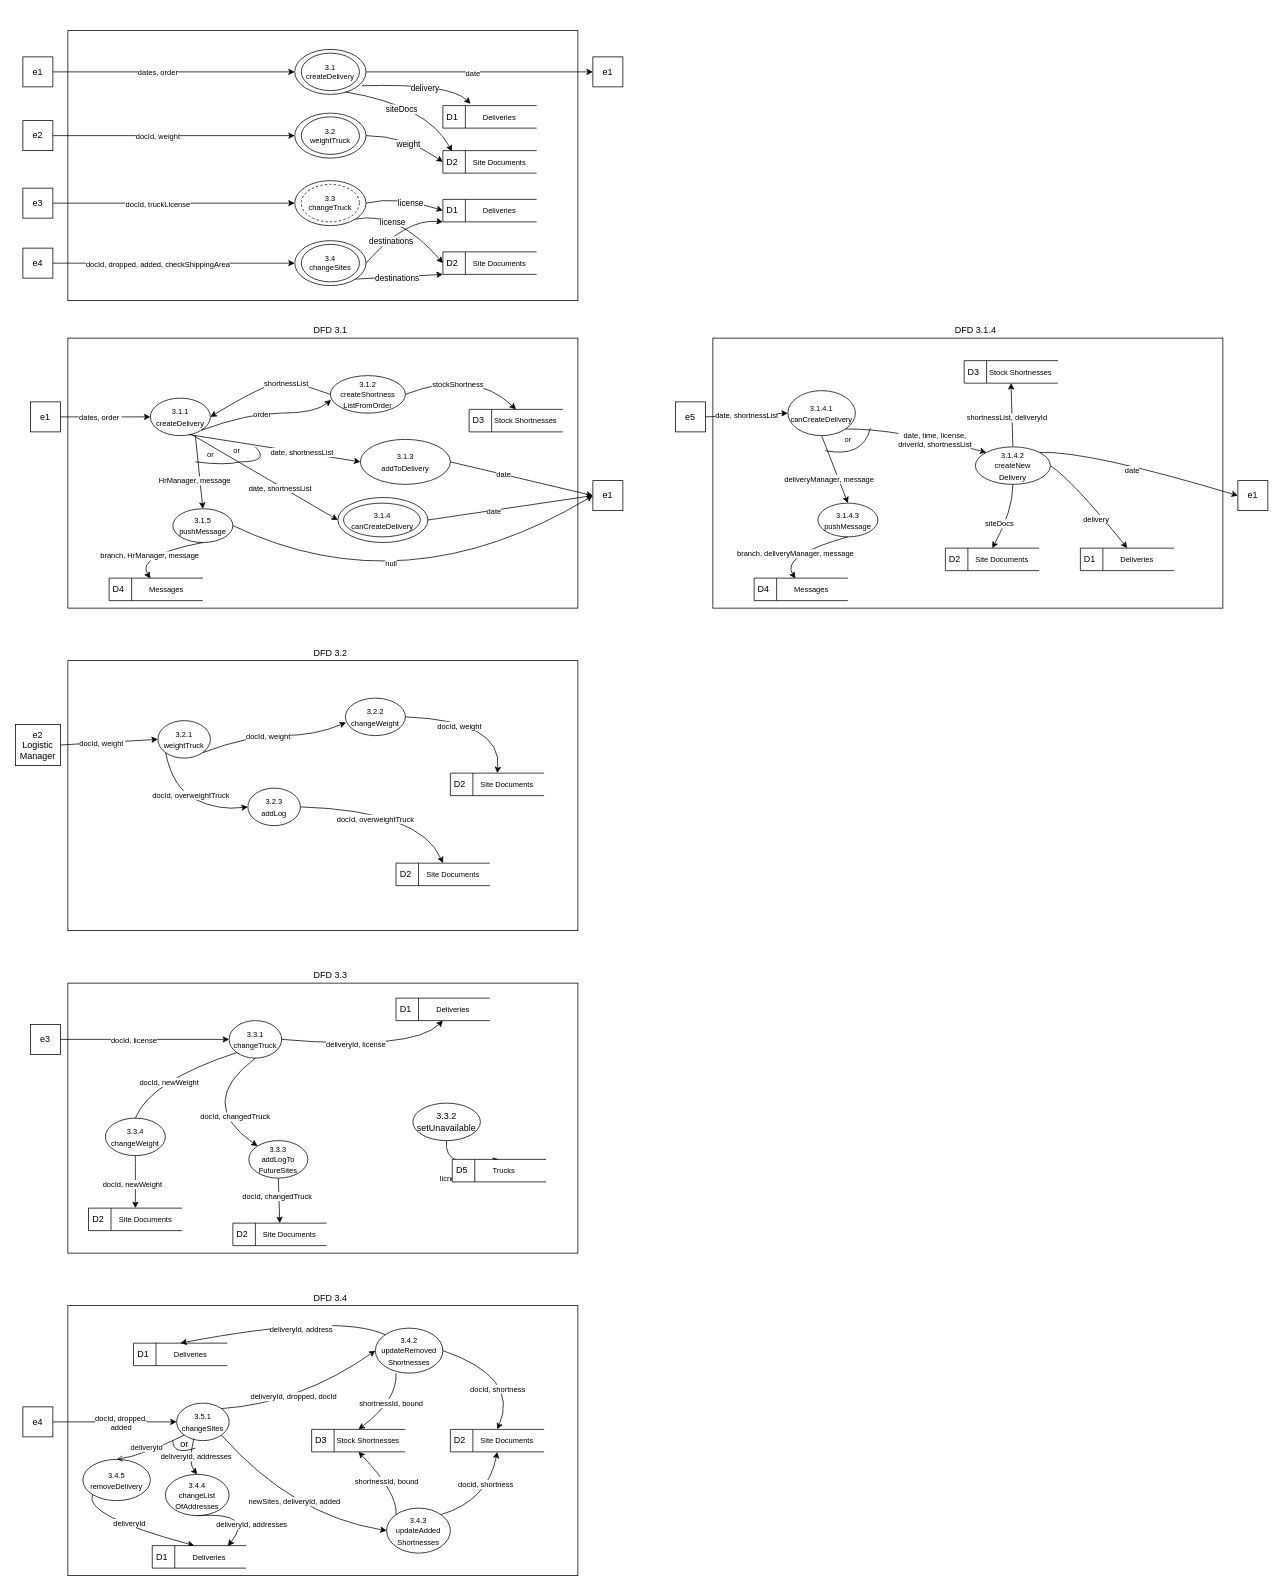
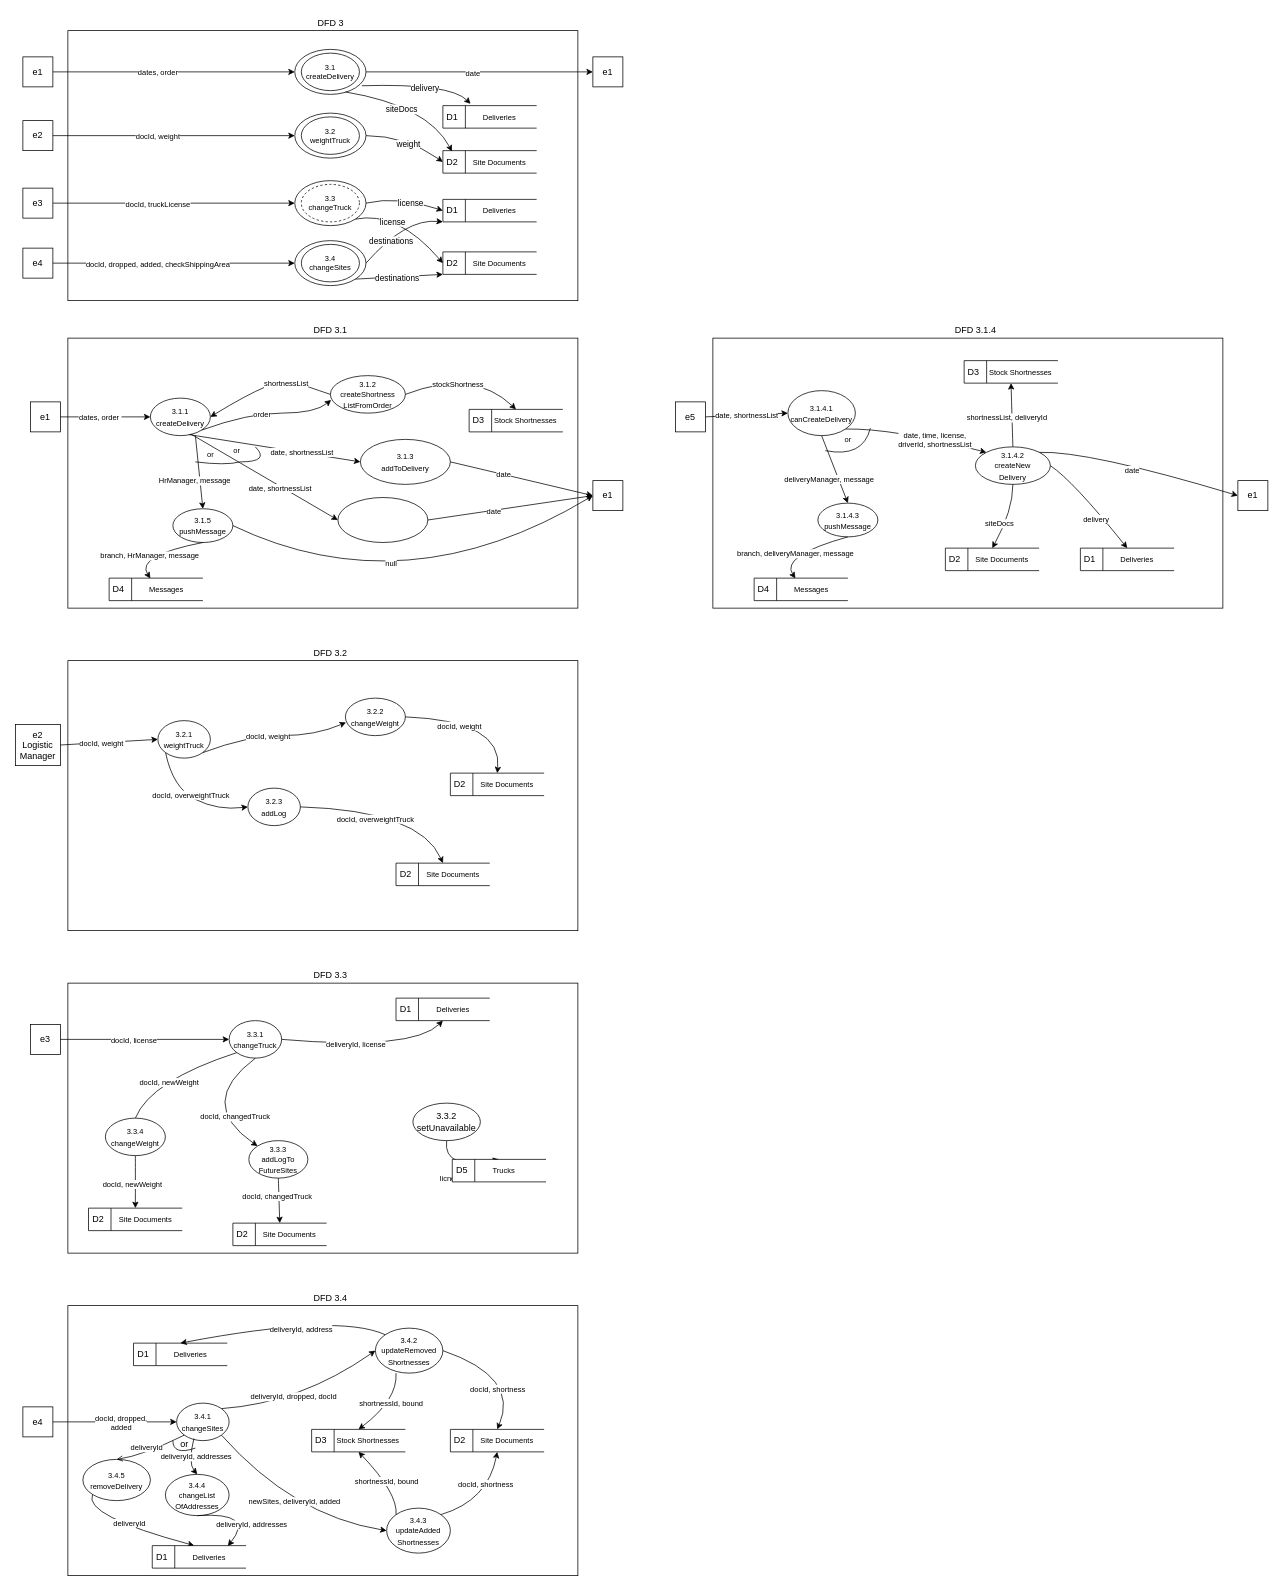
node "DFD 3": added
node "3.1.4 canCreateDelivery": removed
node "3.5.1 changeSites": label "3.5.1 changeSites" -> "3.4.1 changeSites"
